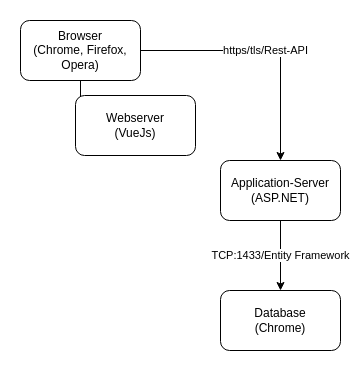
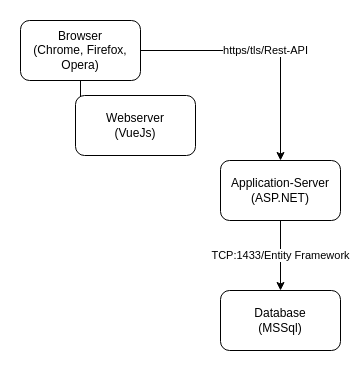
node "Database (Chrome)": label "Database (Chrome)" -> "Database (MSSql)"
